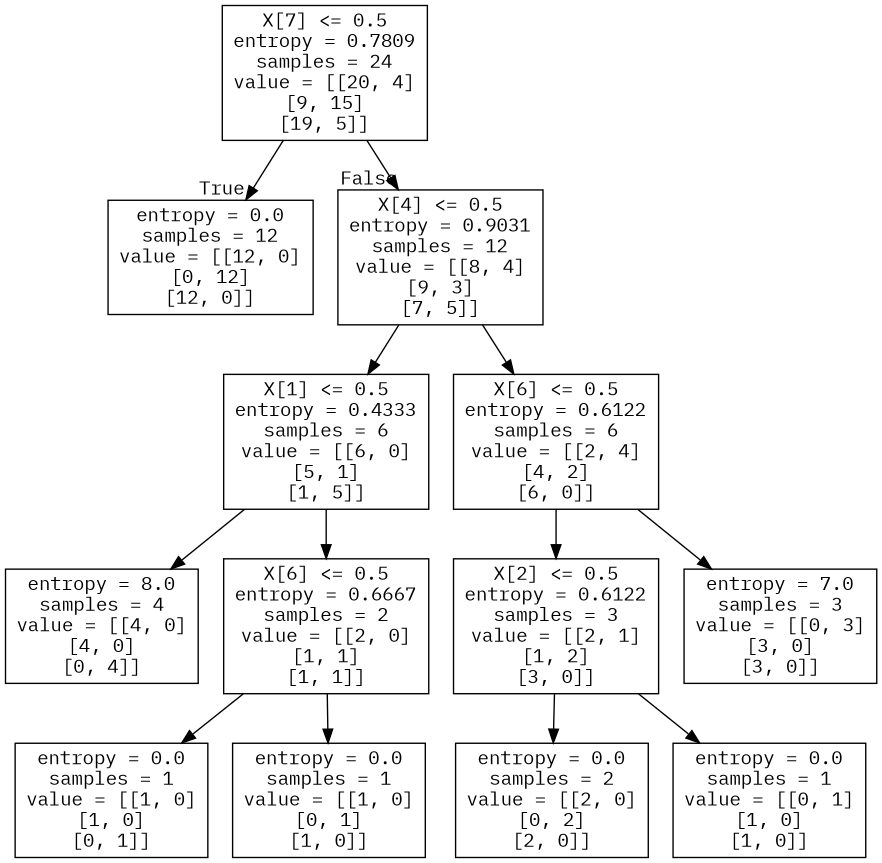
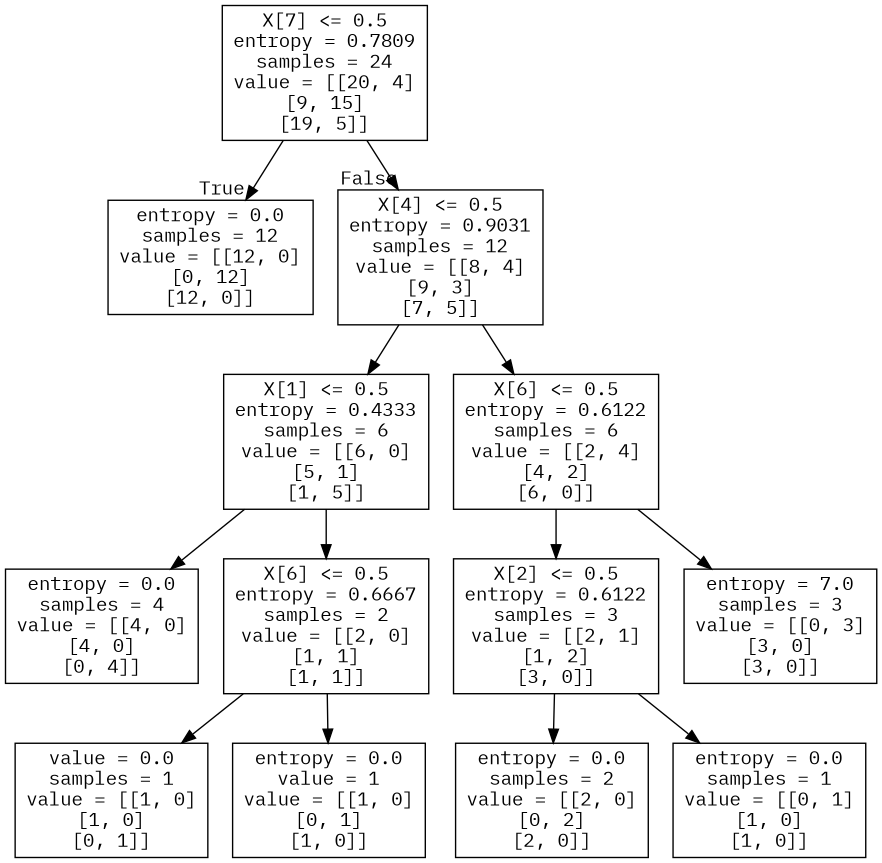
node "entropy = 8.0 samples = 4 value = [[4, 0] [4, 0] [0, 4]]": label "entropy = 8.0 samples = 4 value = [[4, 0] [4, 0] [0, 4]]" -> "entropy = 0.0 samples = 4 value = [[4, 0] [4, 0] [0, 4]]"
node "entropy = 0.0 samples = 1 value = [[1, 0] [1, 0] [0, 1]]": label "entropy = 0.0 samples = 1 value = [[1, 0] [1, 0] [0, 1]]" -> "value = 0.0 samples = 1 value = [[1, 0] [1, 0] [0, 1]]"
node "entropy = 0.0 samples = 1 value = [[1, 0] [0, 1] [1, 0]]": label "entropy = 0.0 samples = 1 value = [[1, 0] [0, 1] [1, 0]]" -> "entropy = 0.0 value = 1 value = [[1, 0] [0, 1] [1, 0]]"
